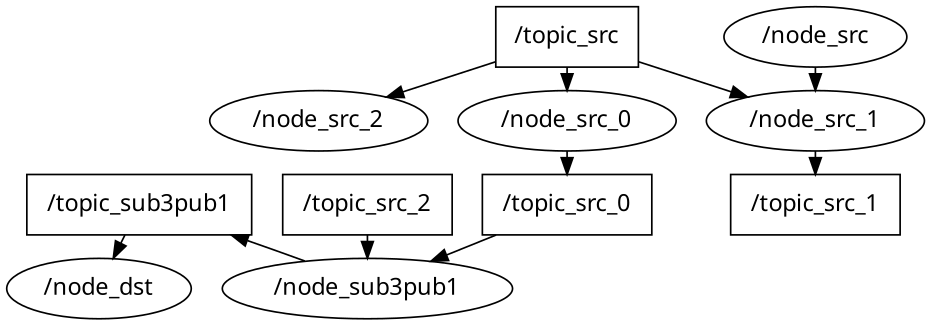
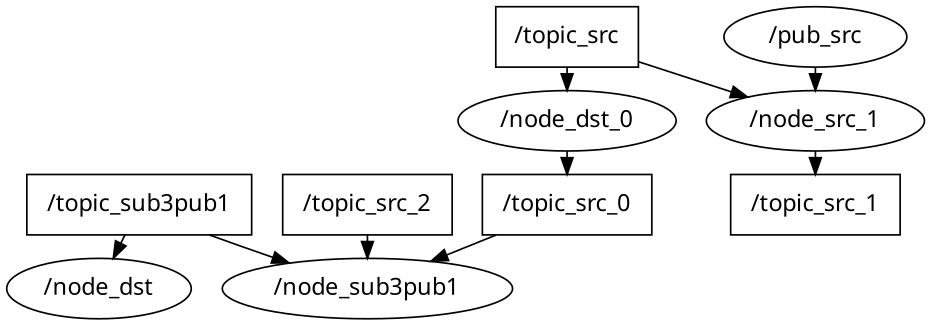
node "/node_src": label "/node_src" -> "/pub_src"
node "/node_src_2": removed
node "/node_src_0": label "/node_src_0" -> "/node_dst_0"
edge "/node_sub3pub1" -> "/topic_sub3pub1": reversed
